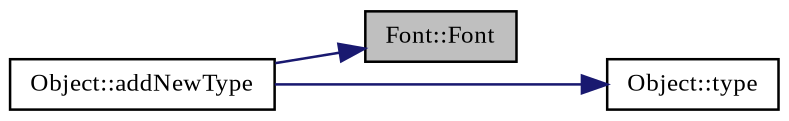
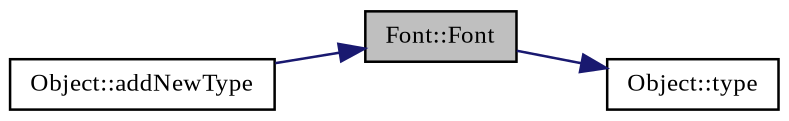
edge "Object::addNewType" -> "Object::type": now "Font::Font" -> "Object::type"
